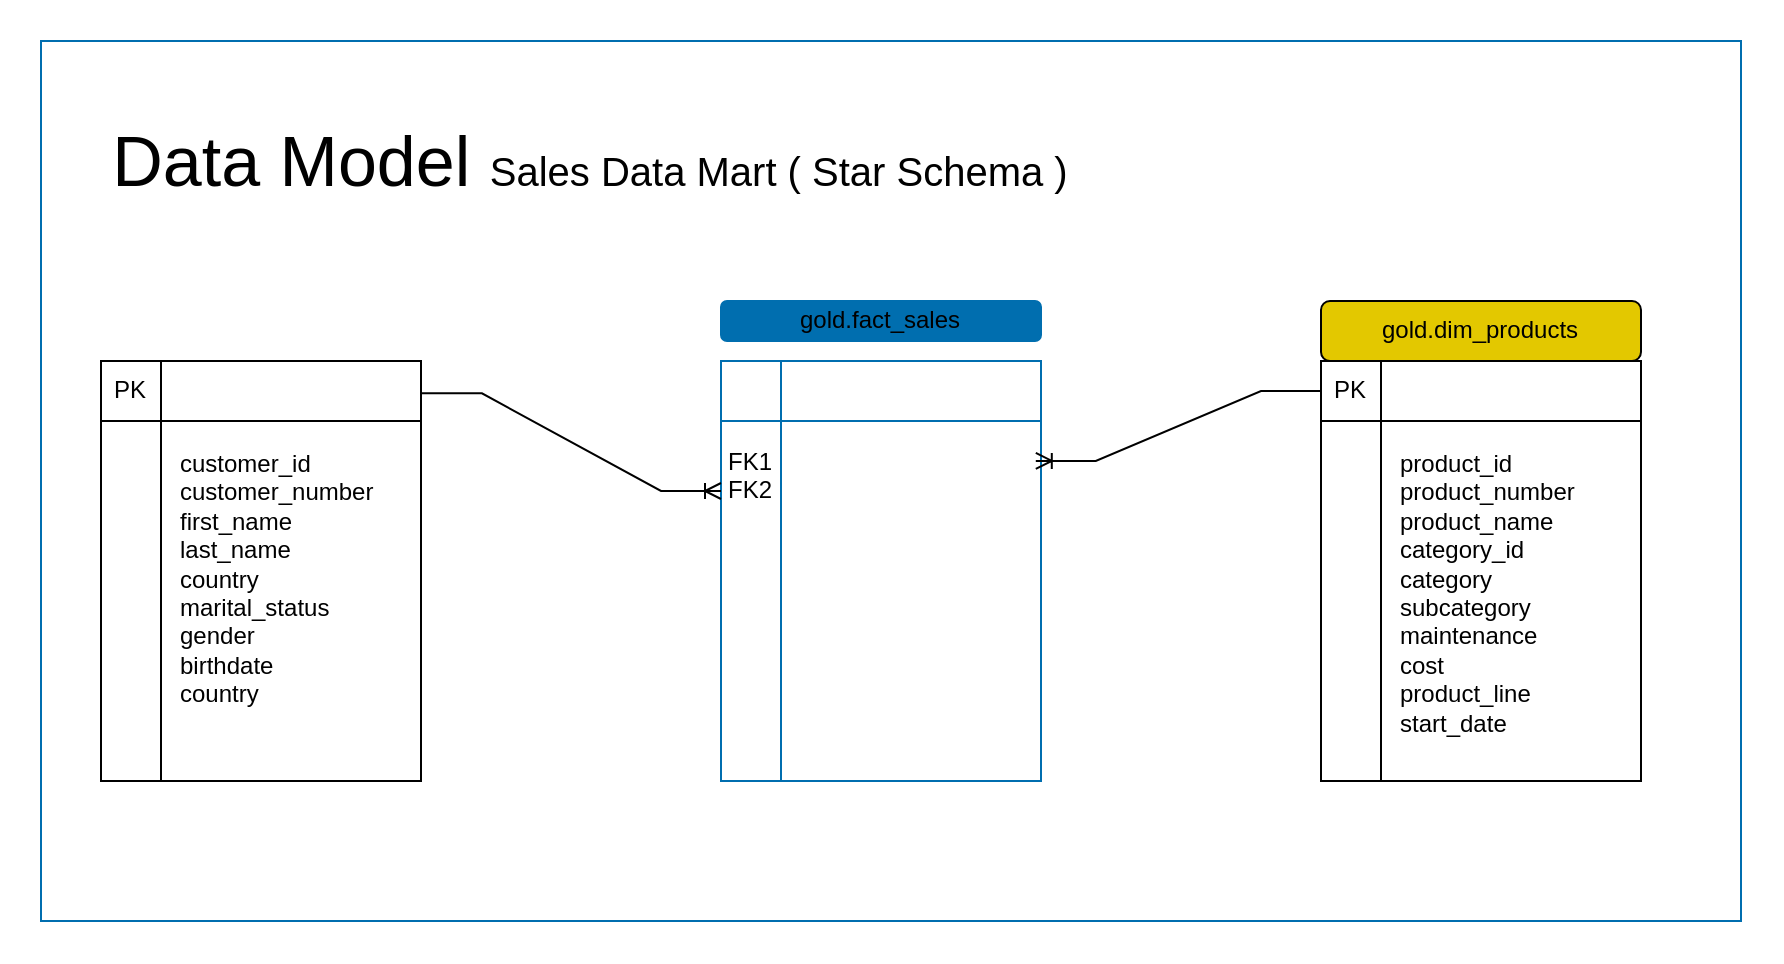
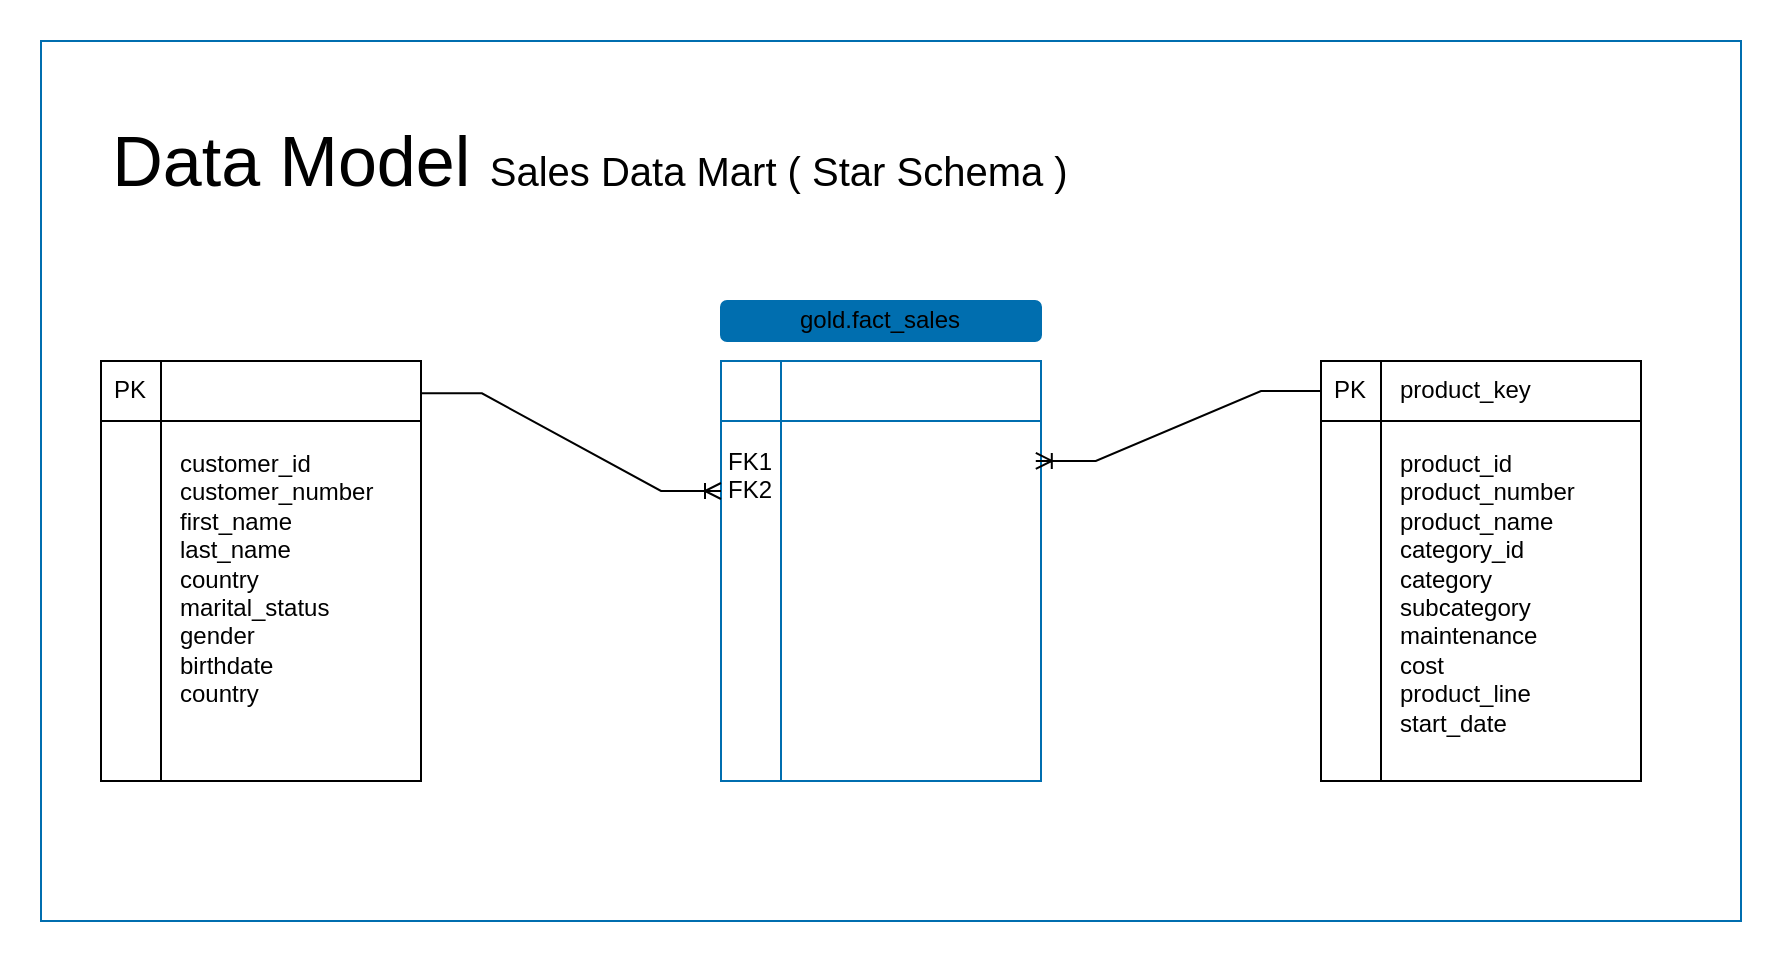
node "gold.dim_products": removed
node "product_key": added
